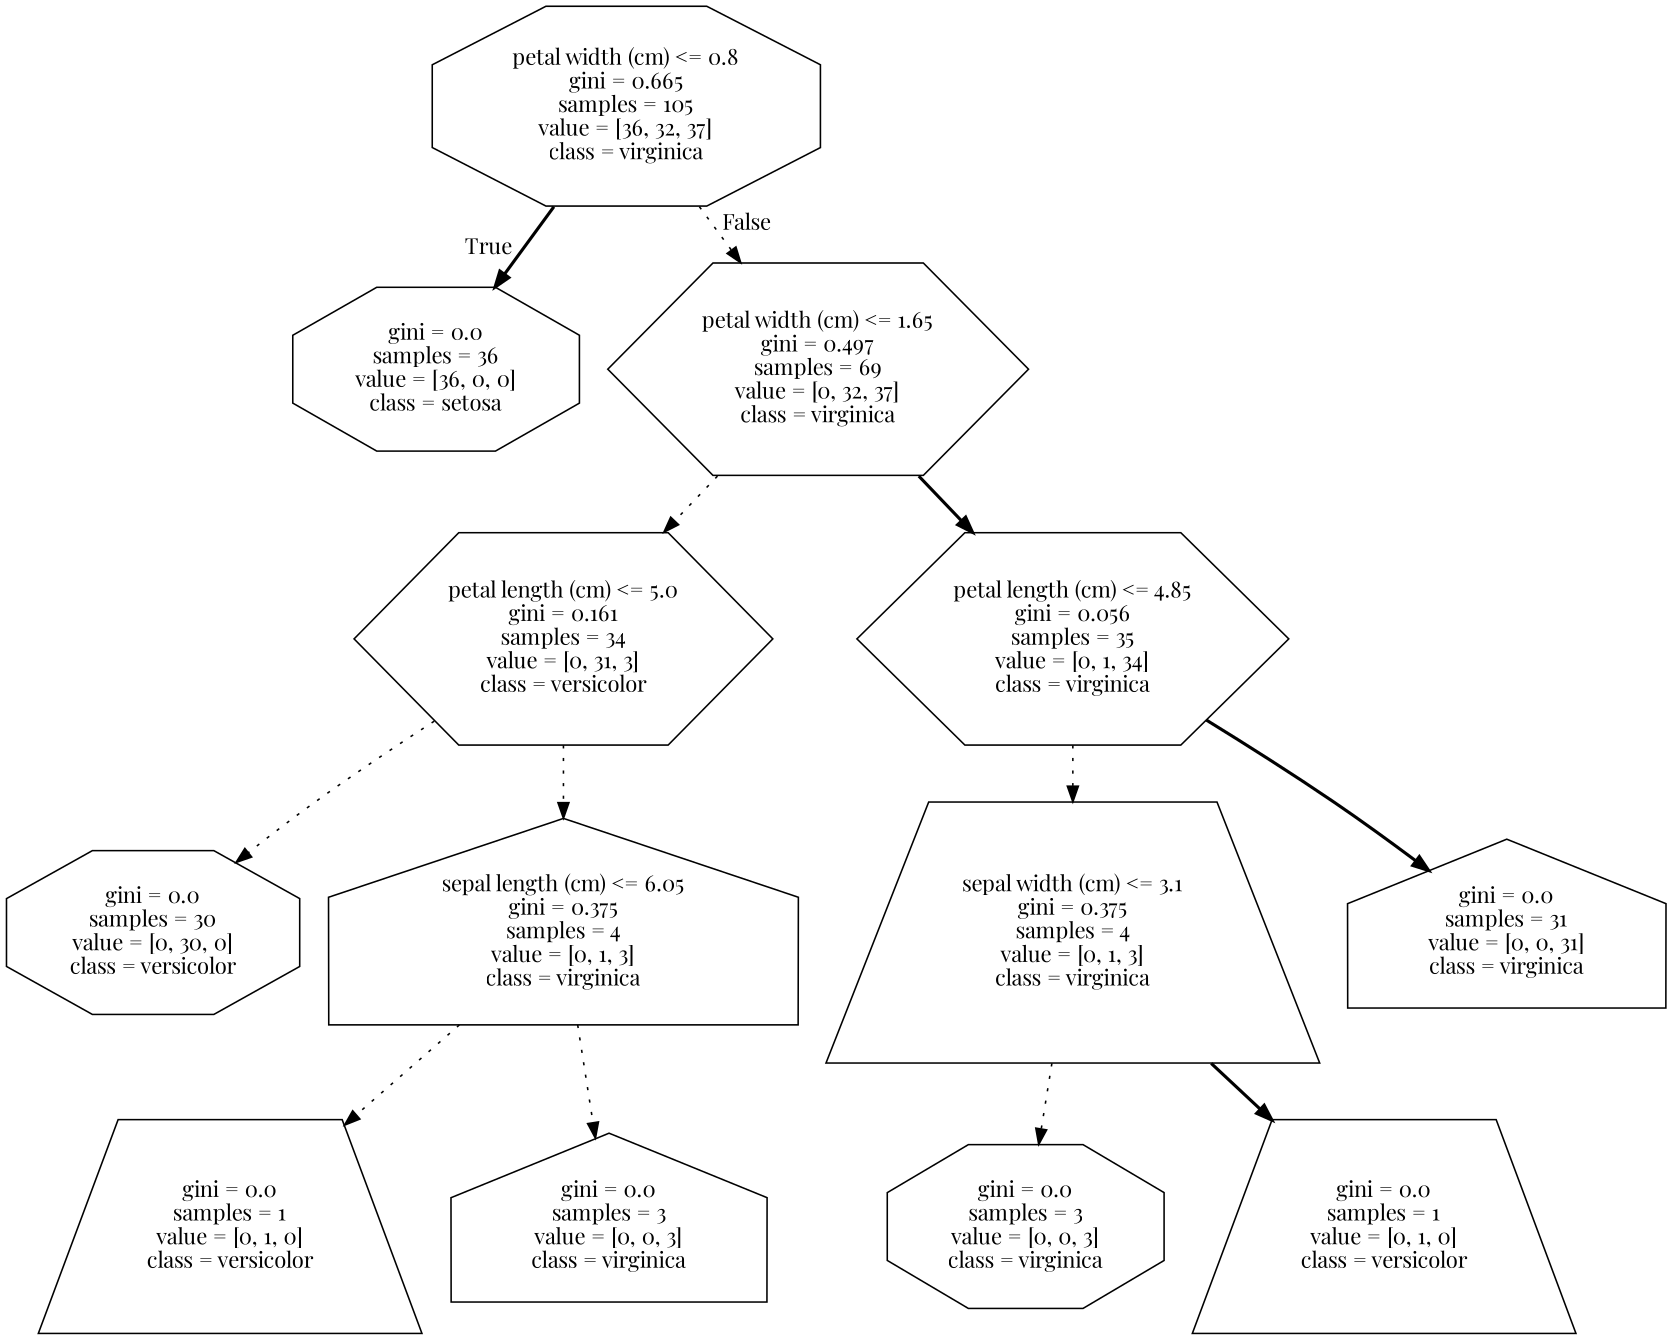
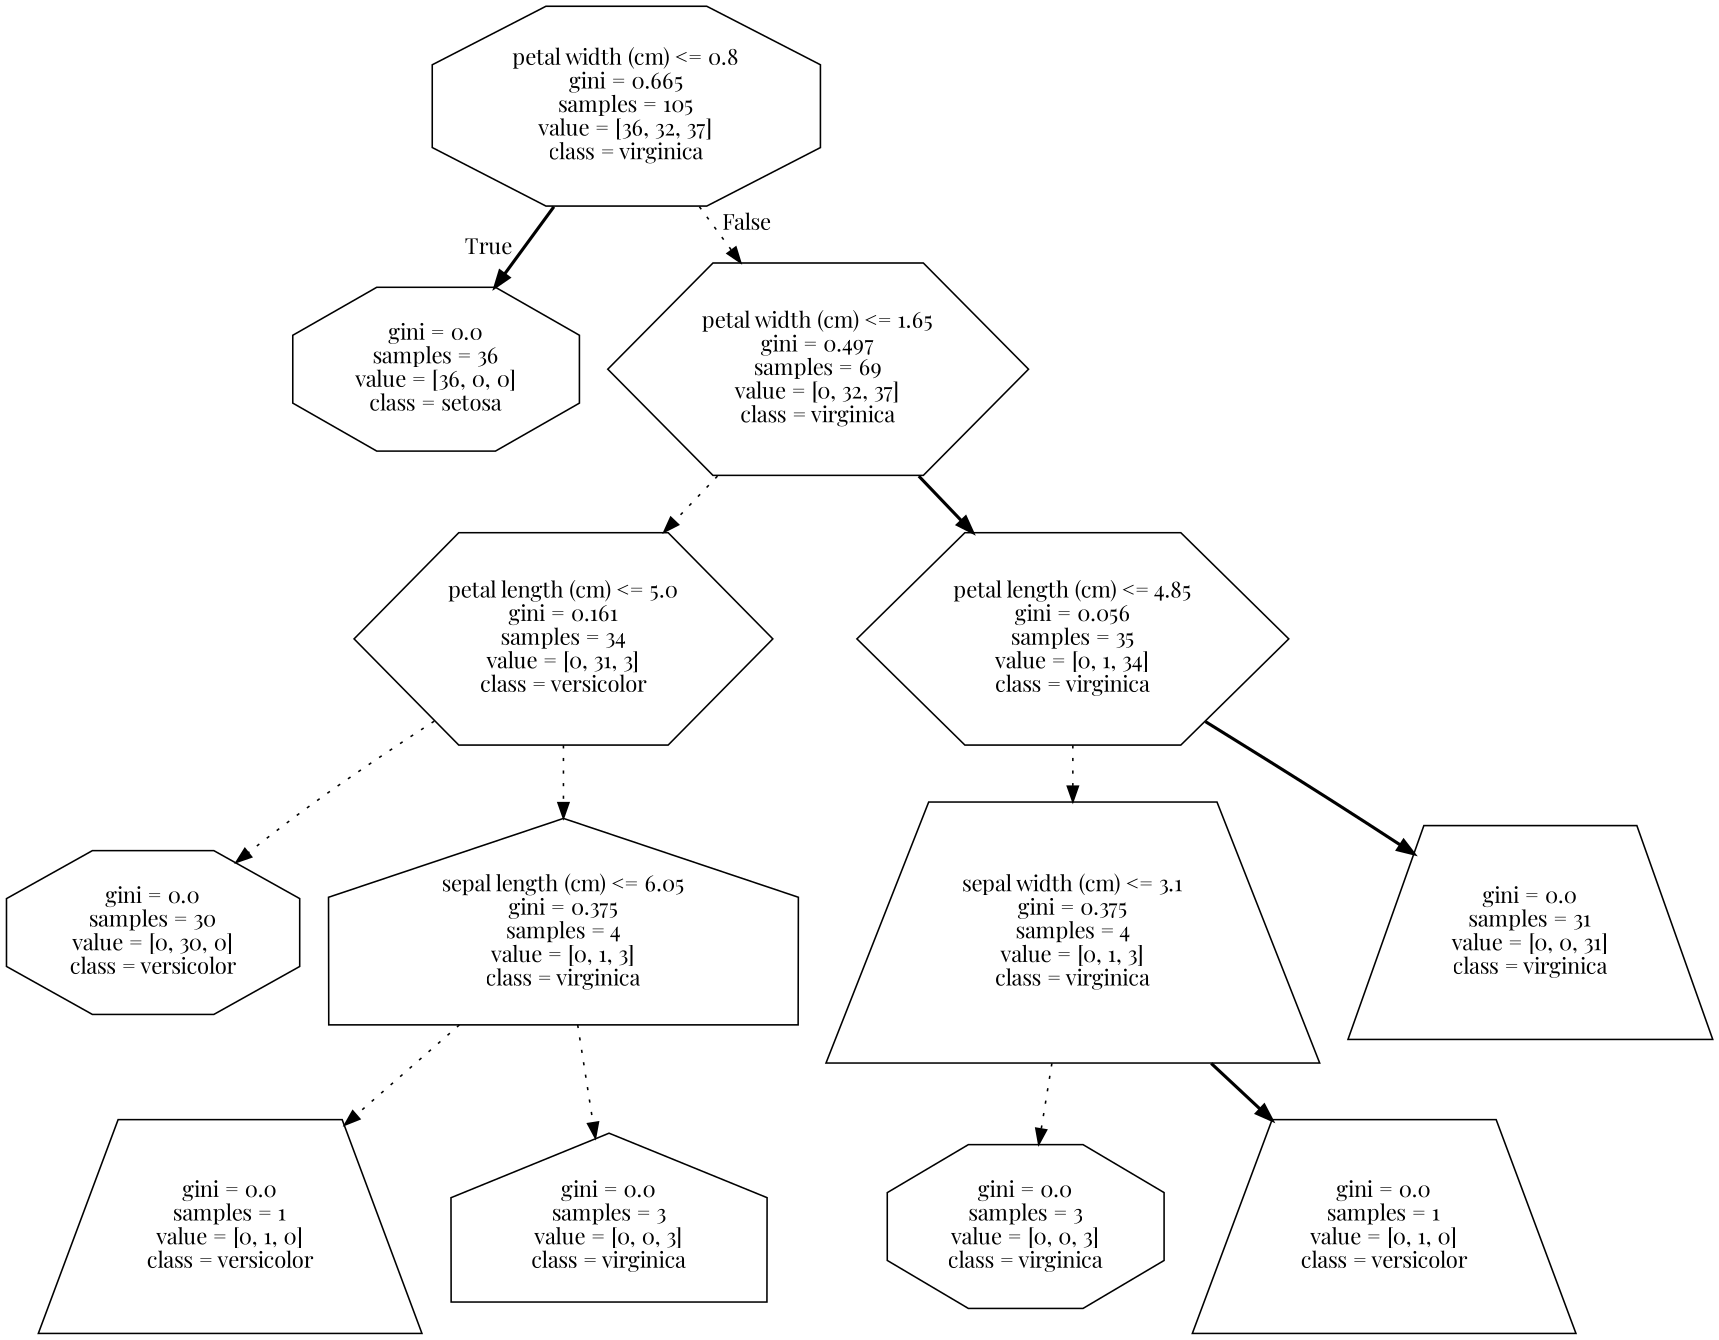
node "gini = 0.0 samples = 31 value = [0, 0, 31] class = virginica": shape house -> trapezium
